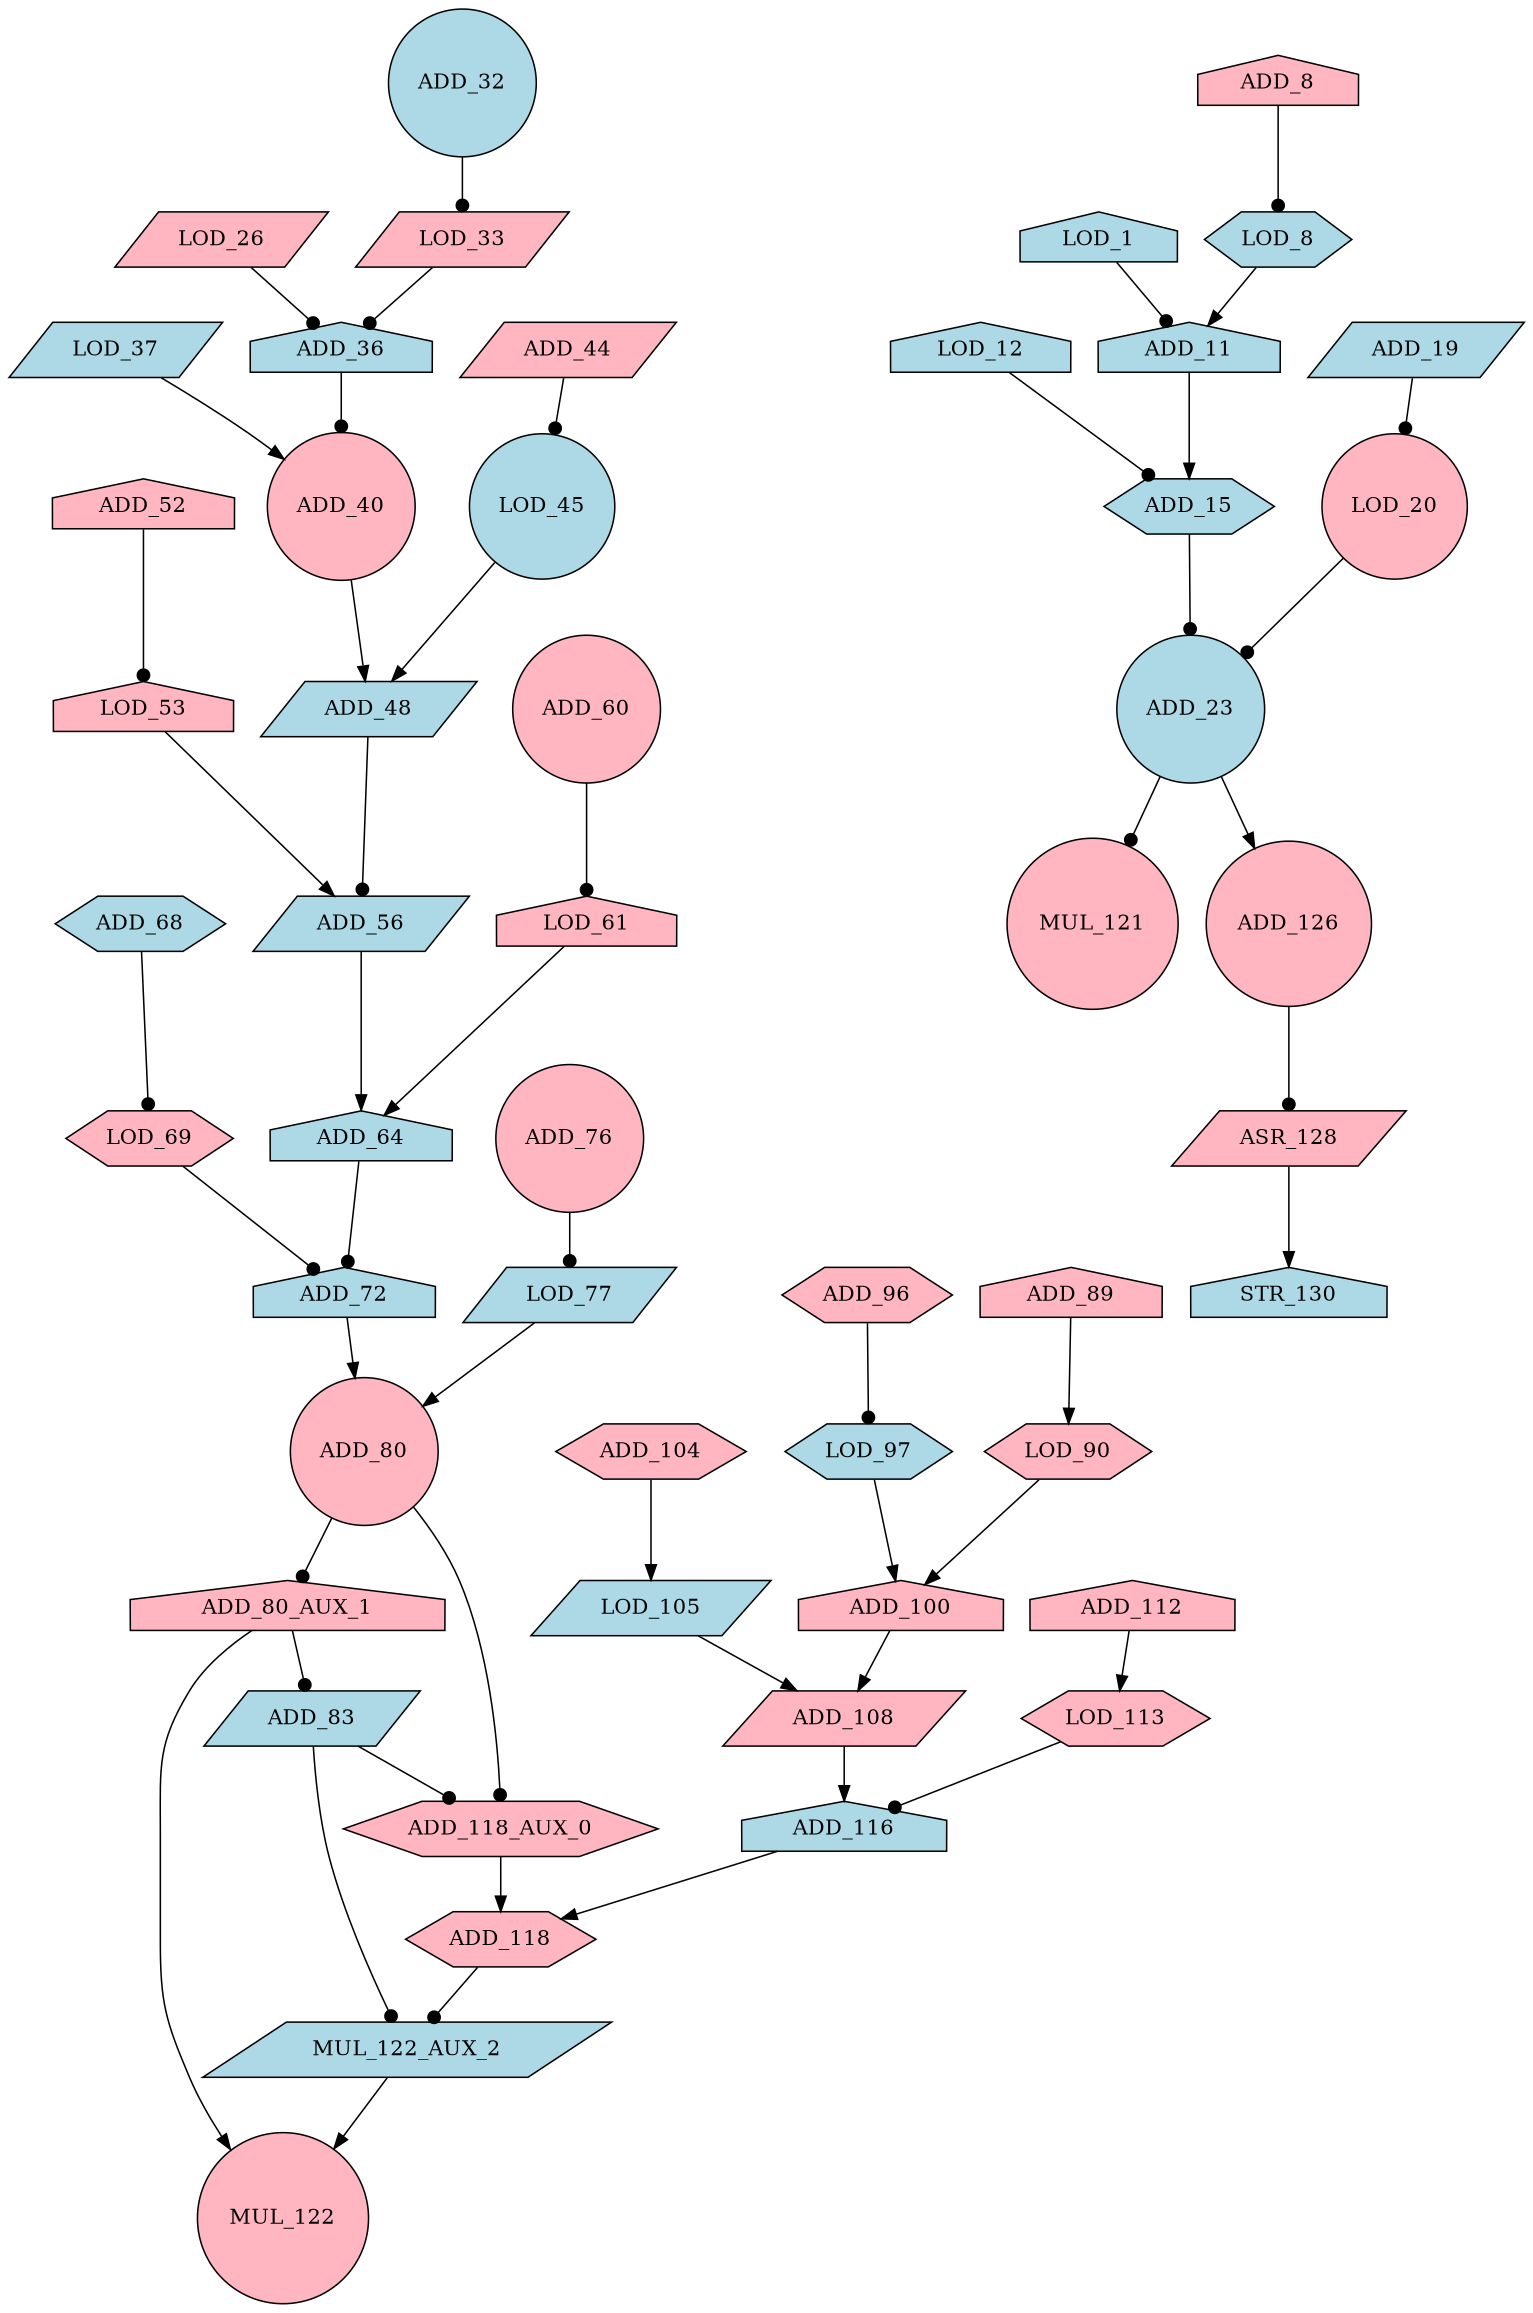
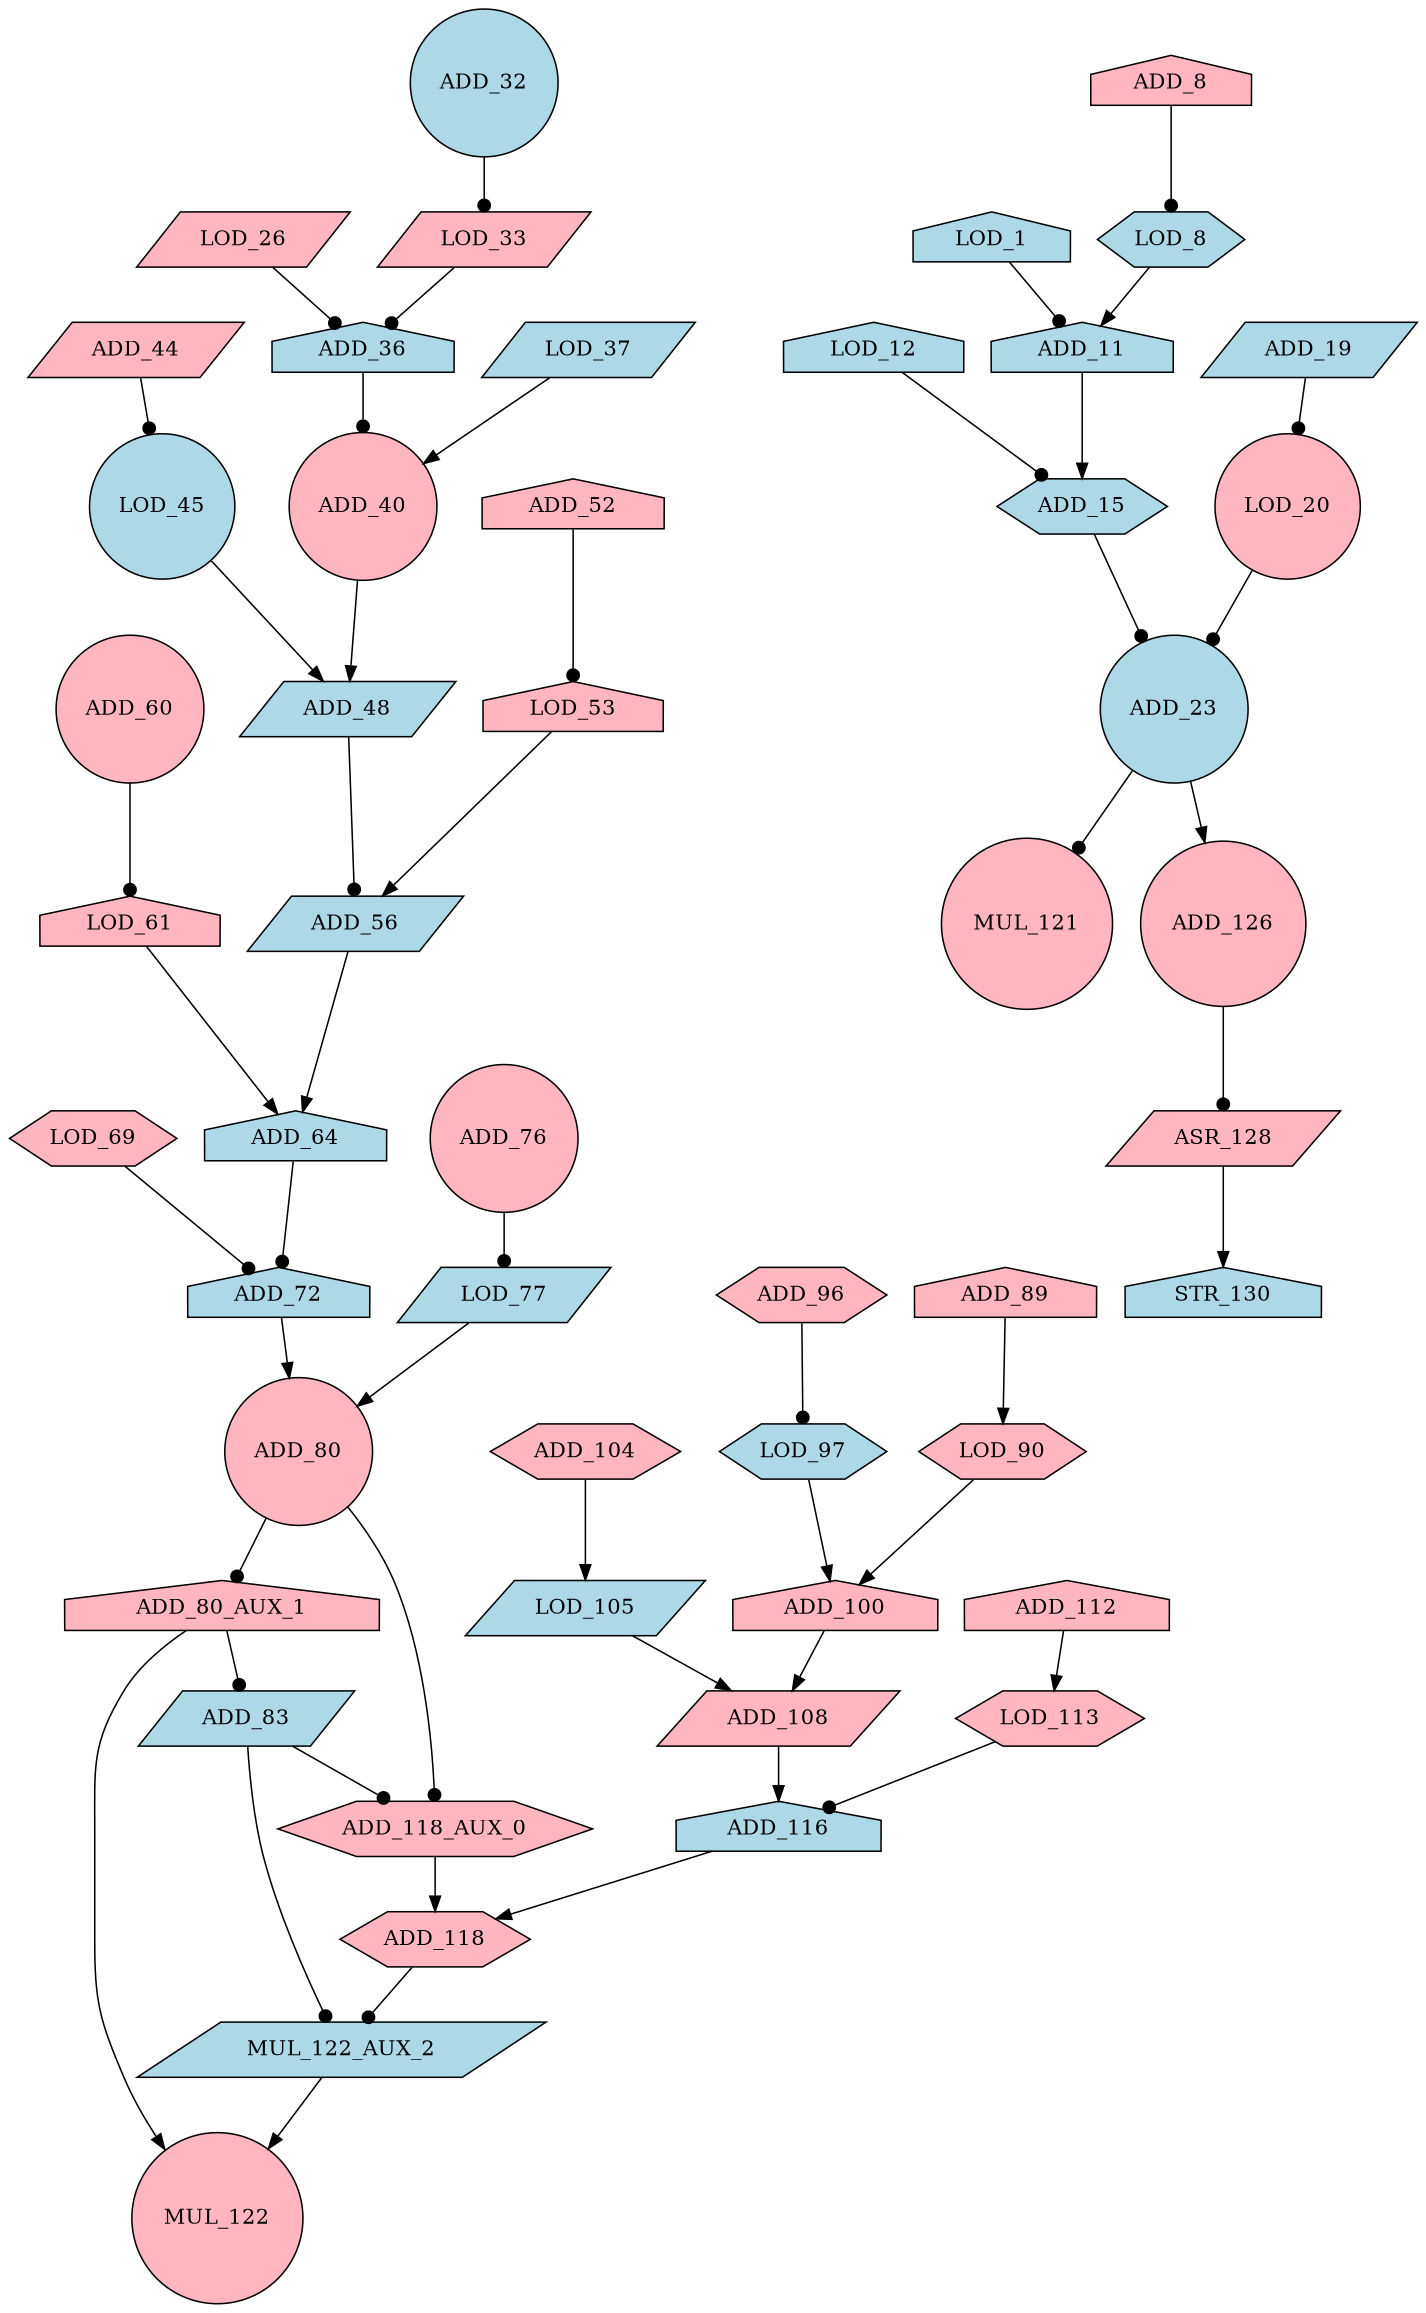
node "ADD_68": removed
